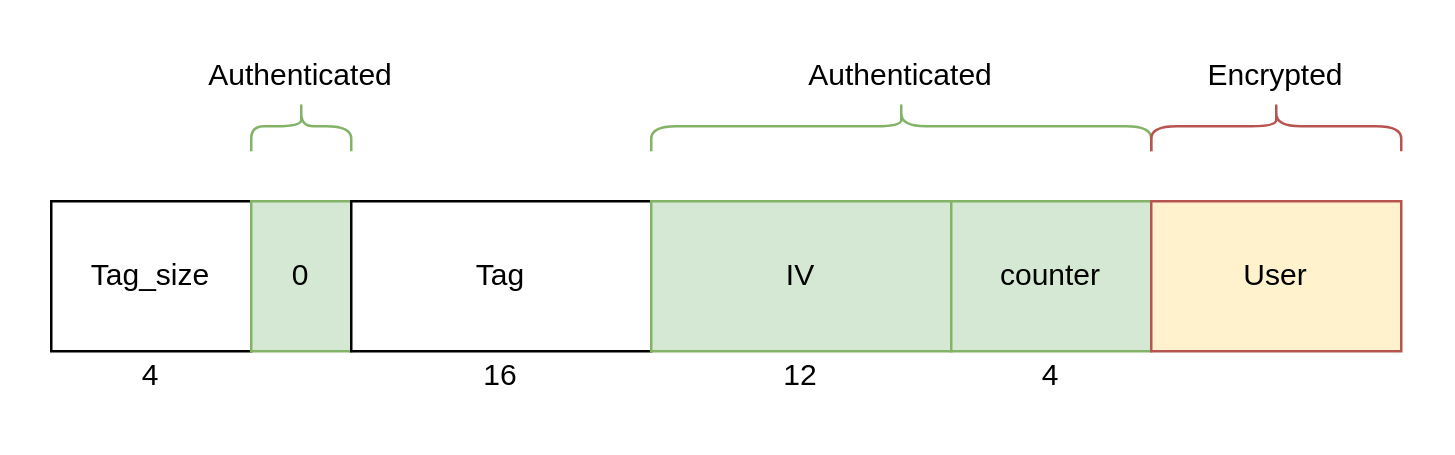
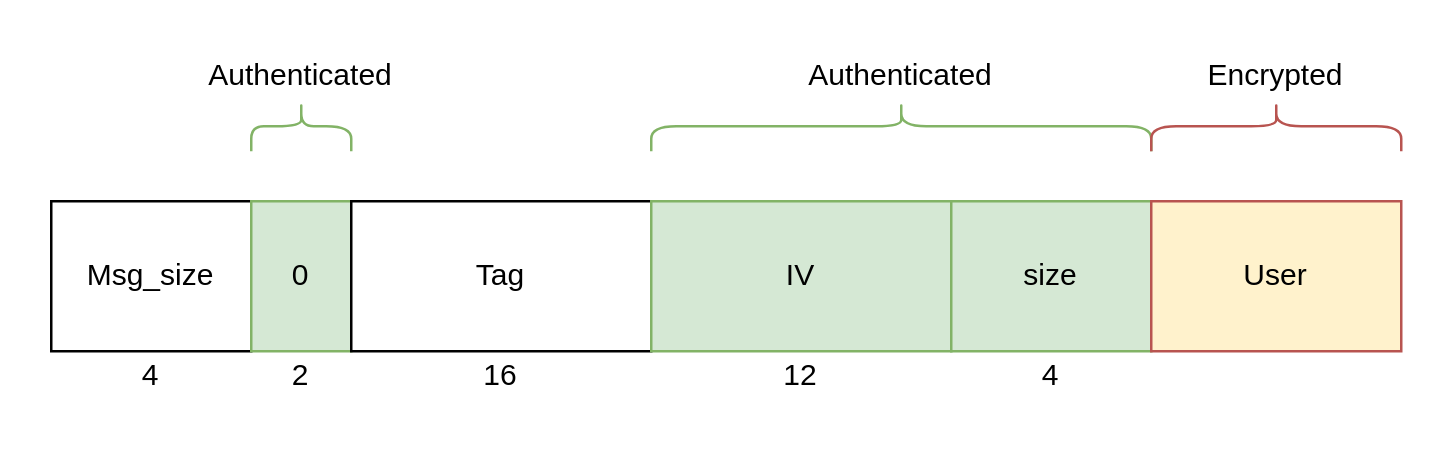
node "Tag_size": label "Tag_size" -> "Msg_size"
node "counter": label "counter" -> "size"
node "2": added
